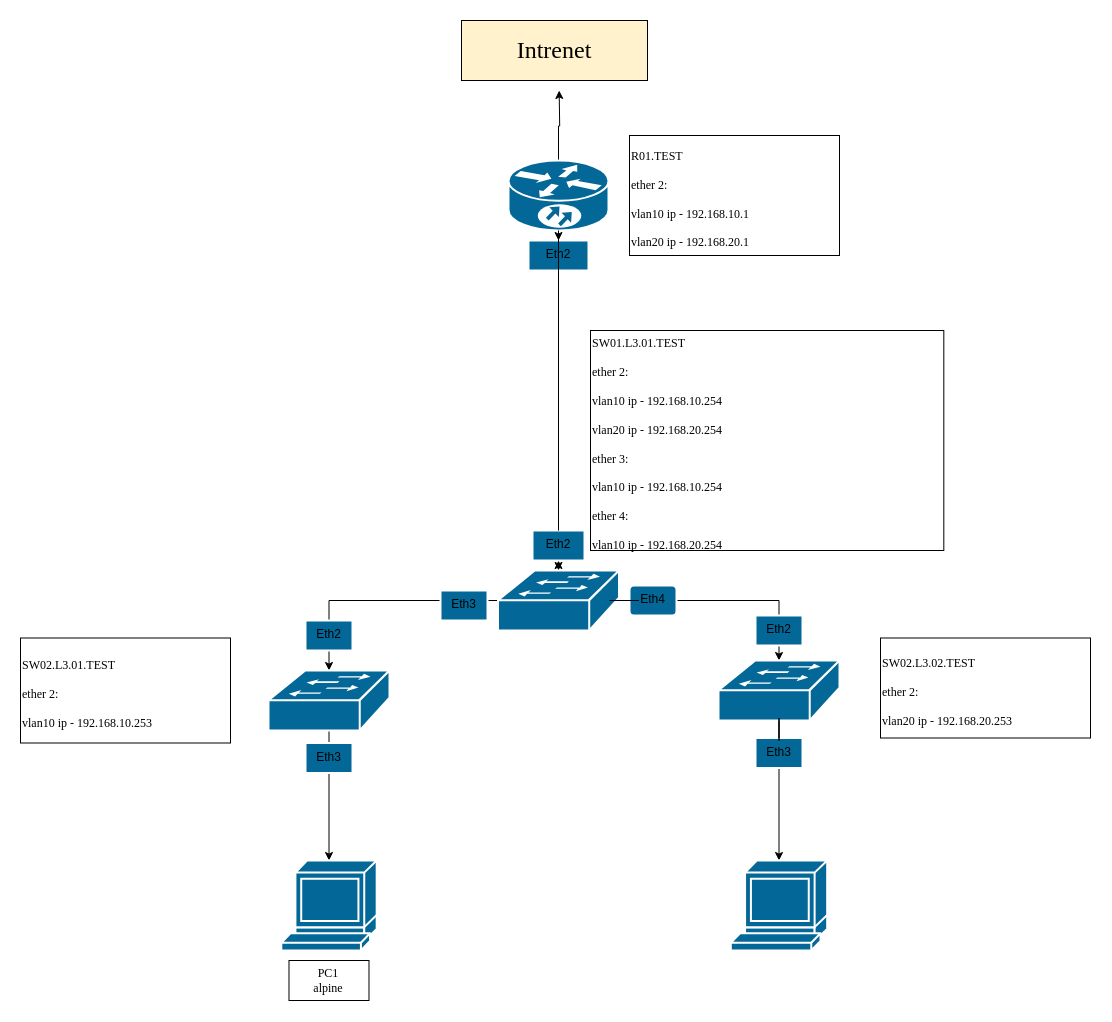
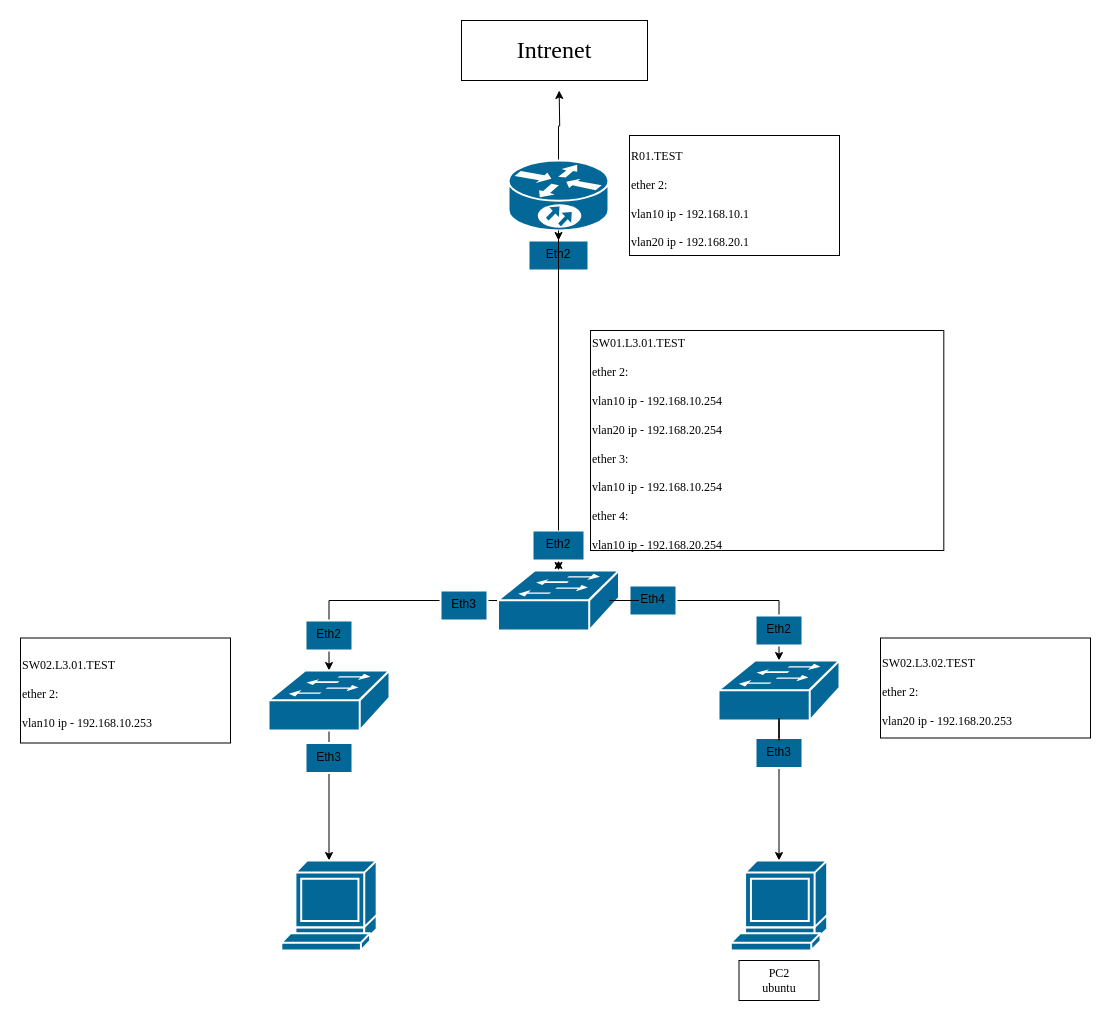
node "Intrenet": fillcolor #fff2cc -> #ffffff
node "Eth4": shape rounded rectangle -> rectangle
node "PC1 alpine": removed
node "PC2 ubuntu": added
